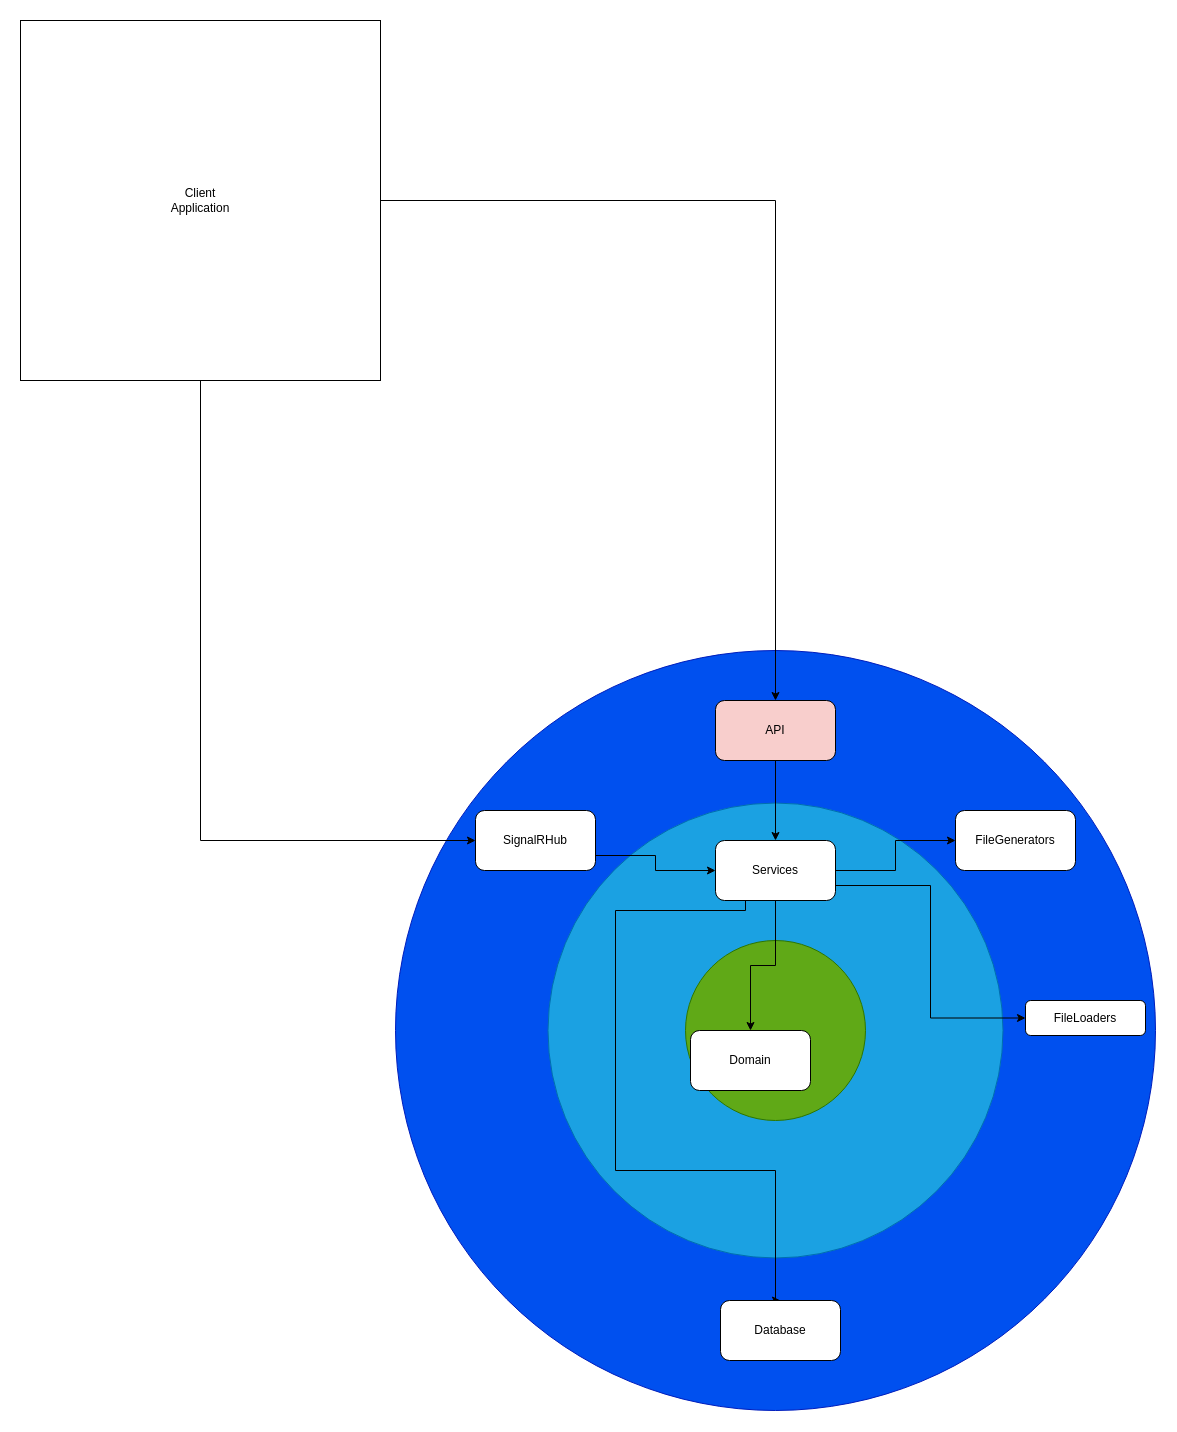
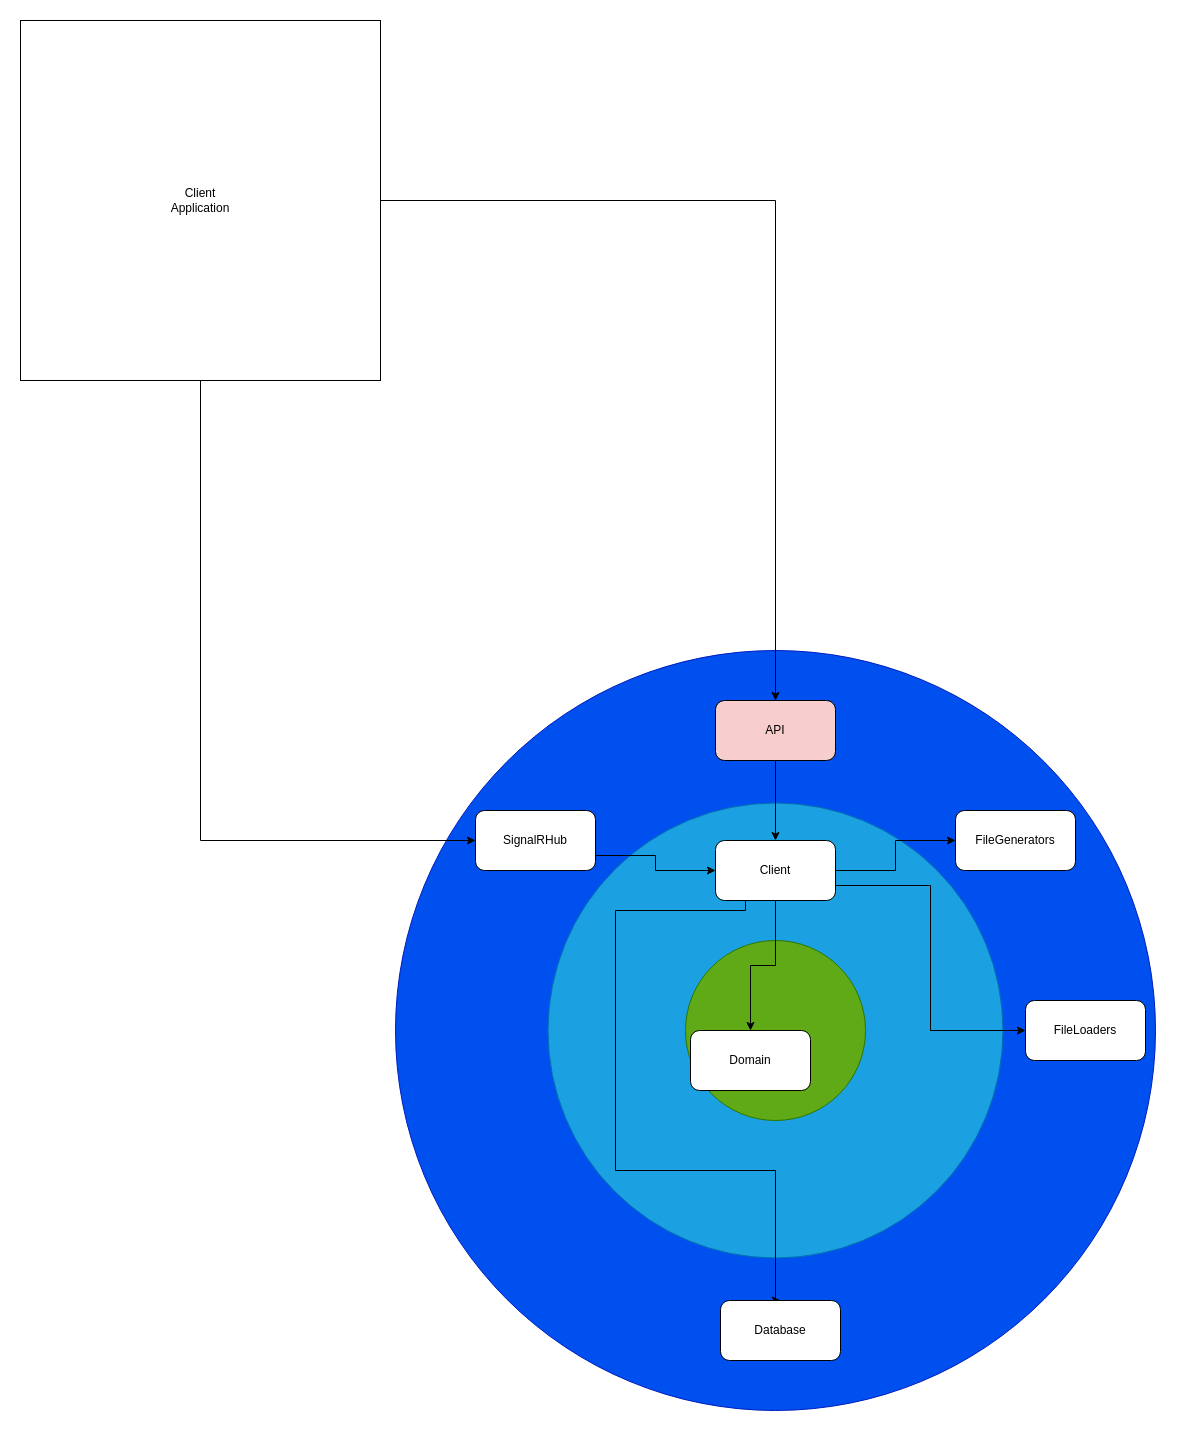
node "Services": label "Services" -> "Client"
node "FileLoaders": size 120x35 -> 120x60
